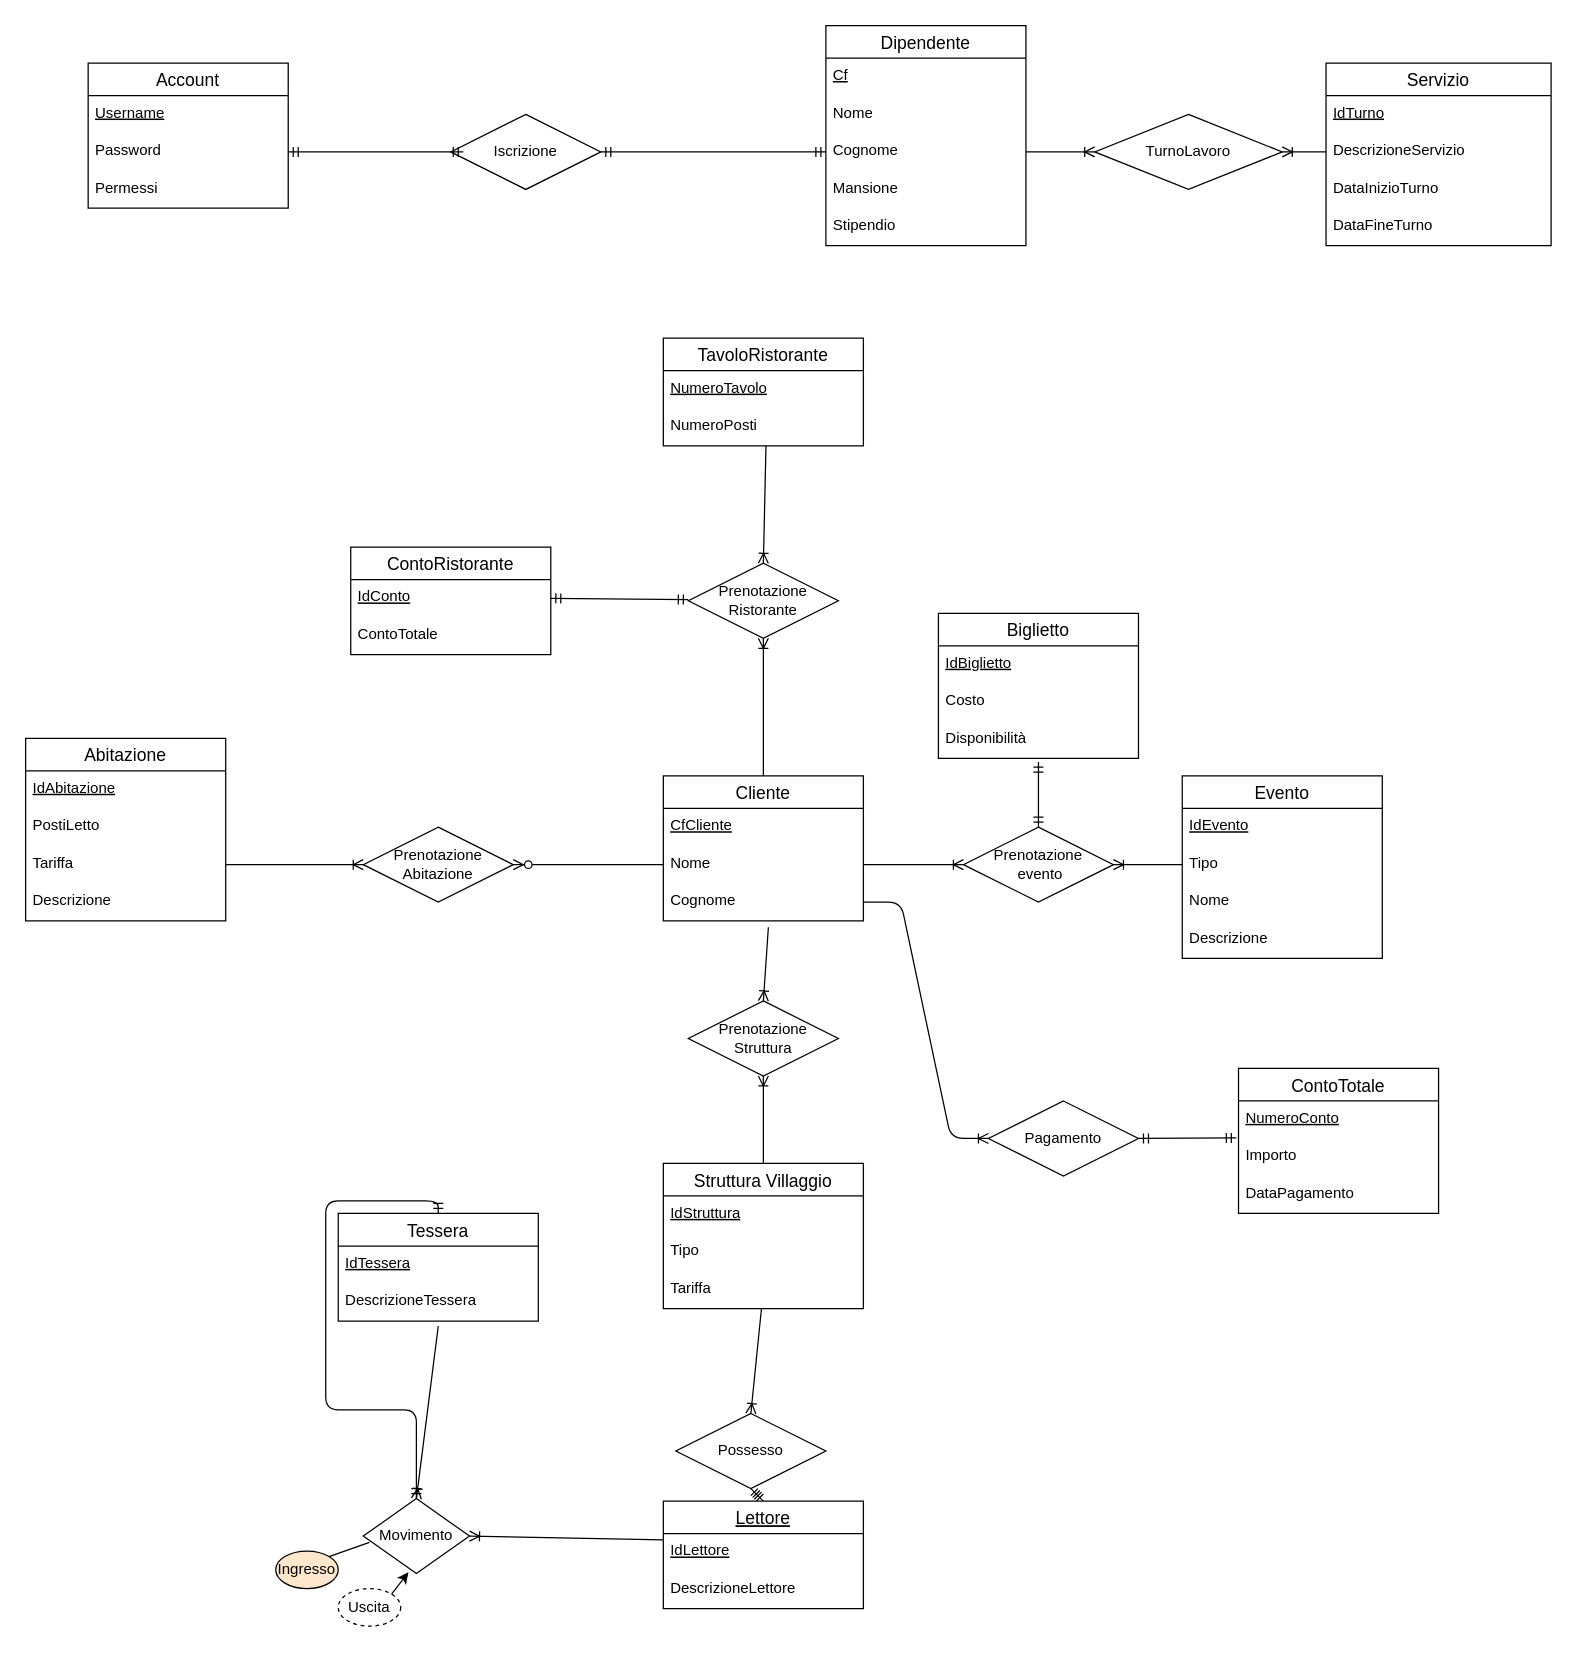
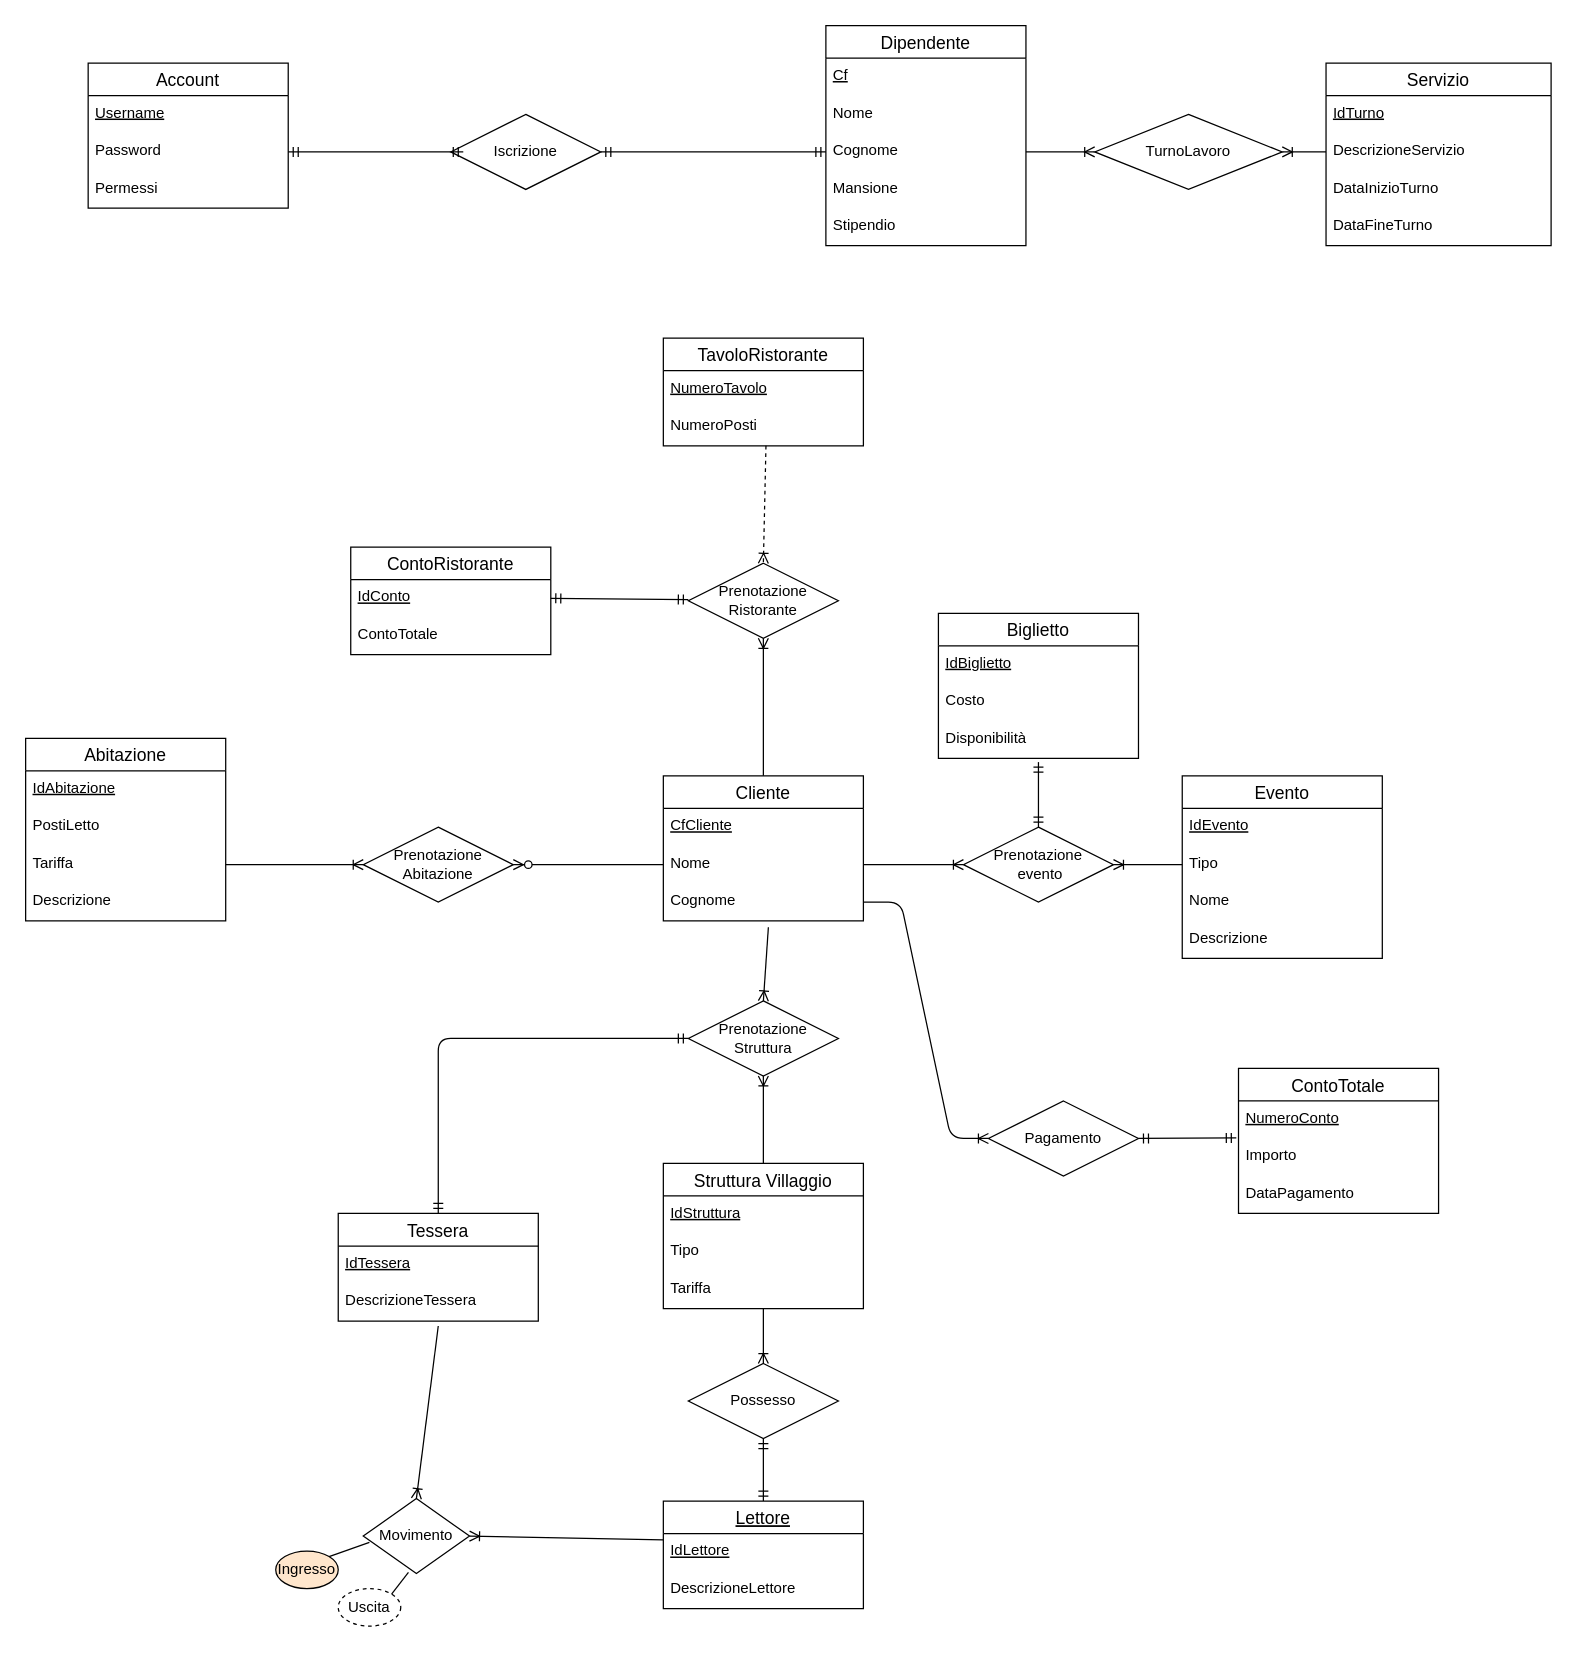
edge "NumeroPosti" -> "Prenotazione Ristorante": style solid -> dashed
edge "Tessera" -- "Movimento": now "Tessera" -- "Prenotazione Struttura"
node "Possesso": moved (751, 1451) -> (763, 1401)
edge "Uscita" -> "Movimento": arrowhead classic -> none
